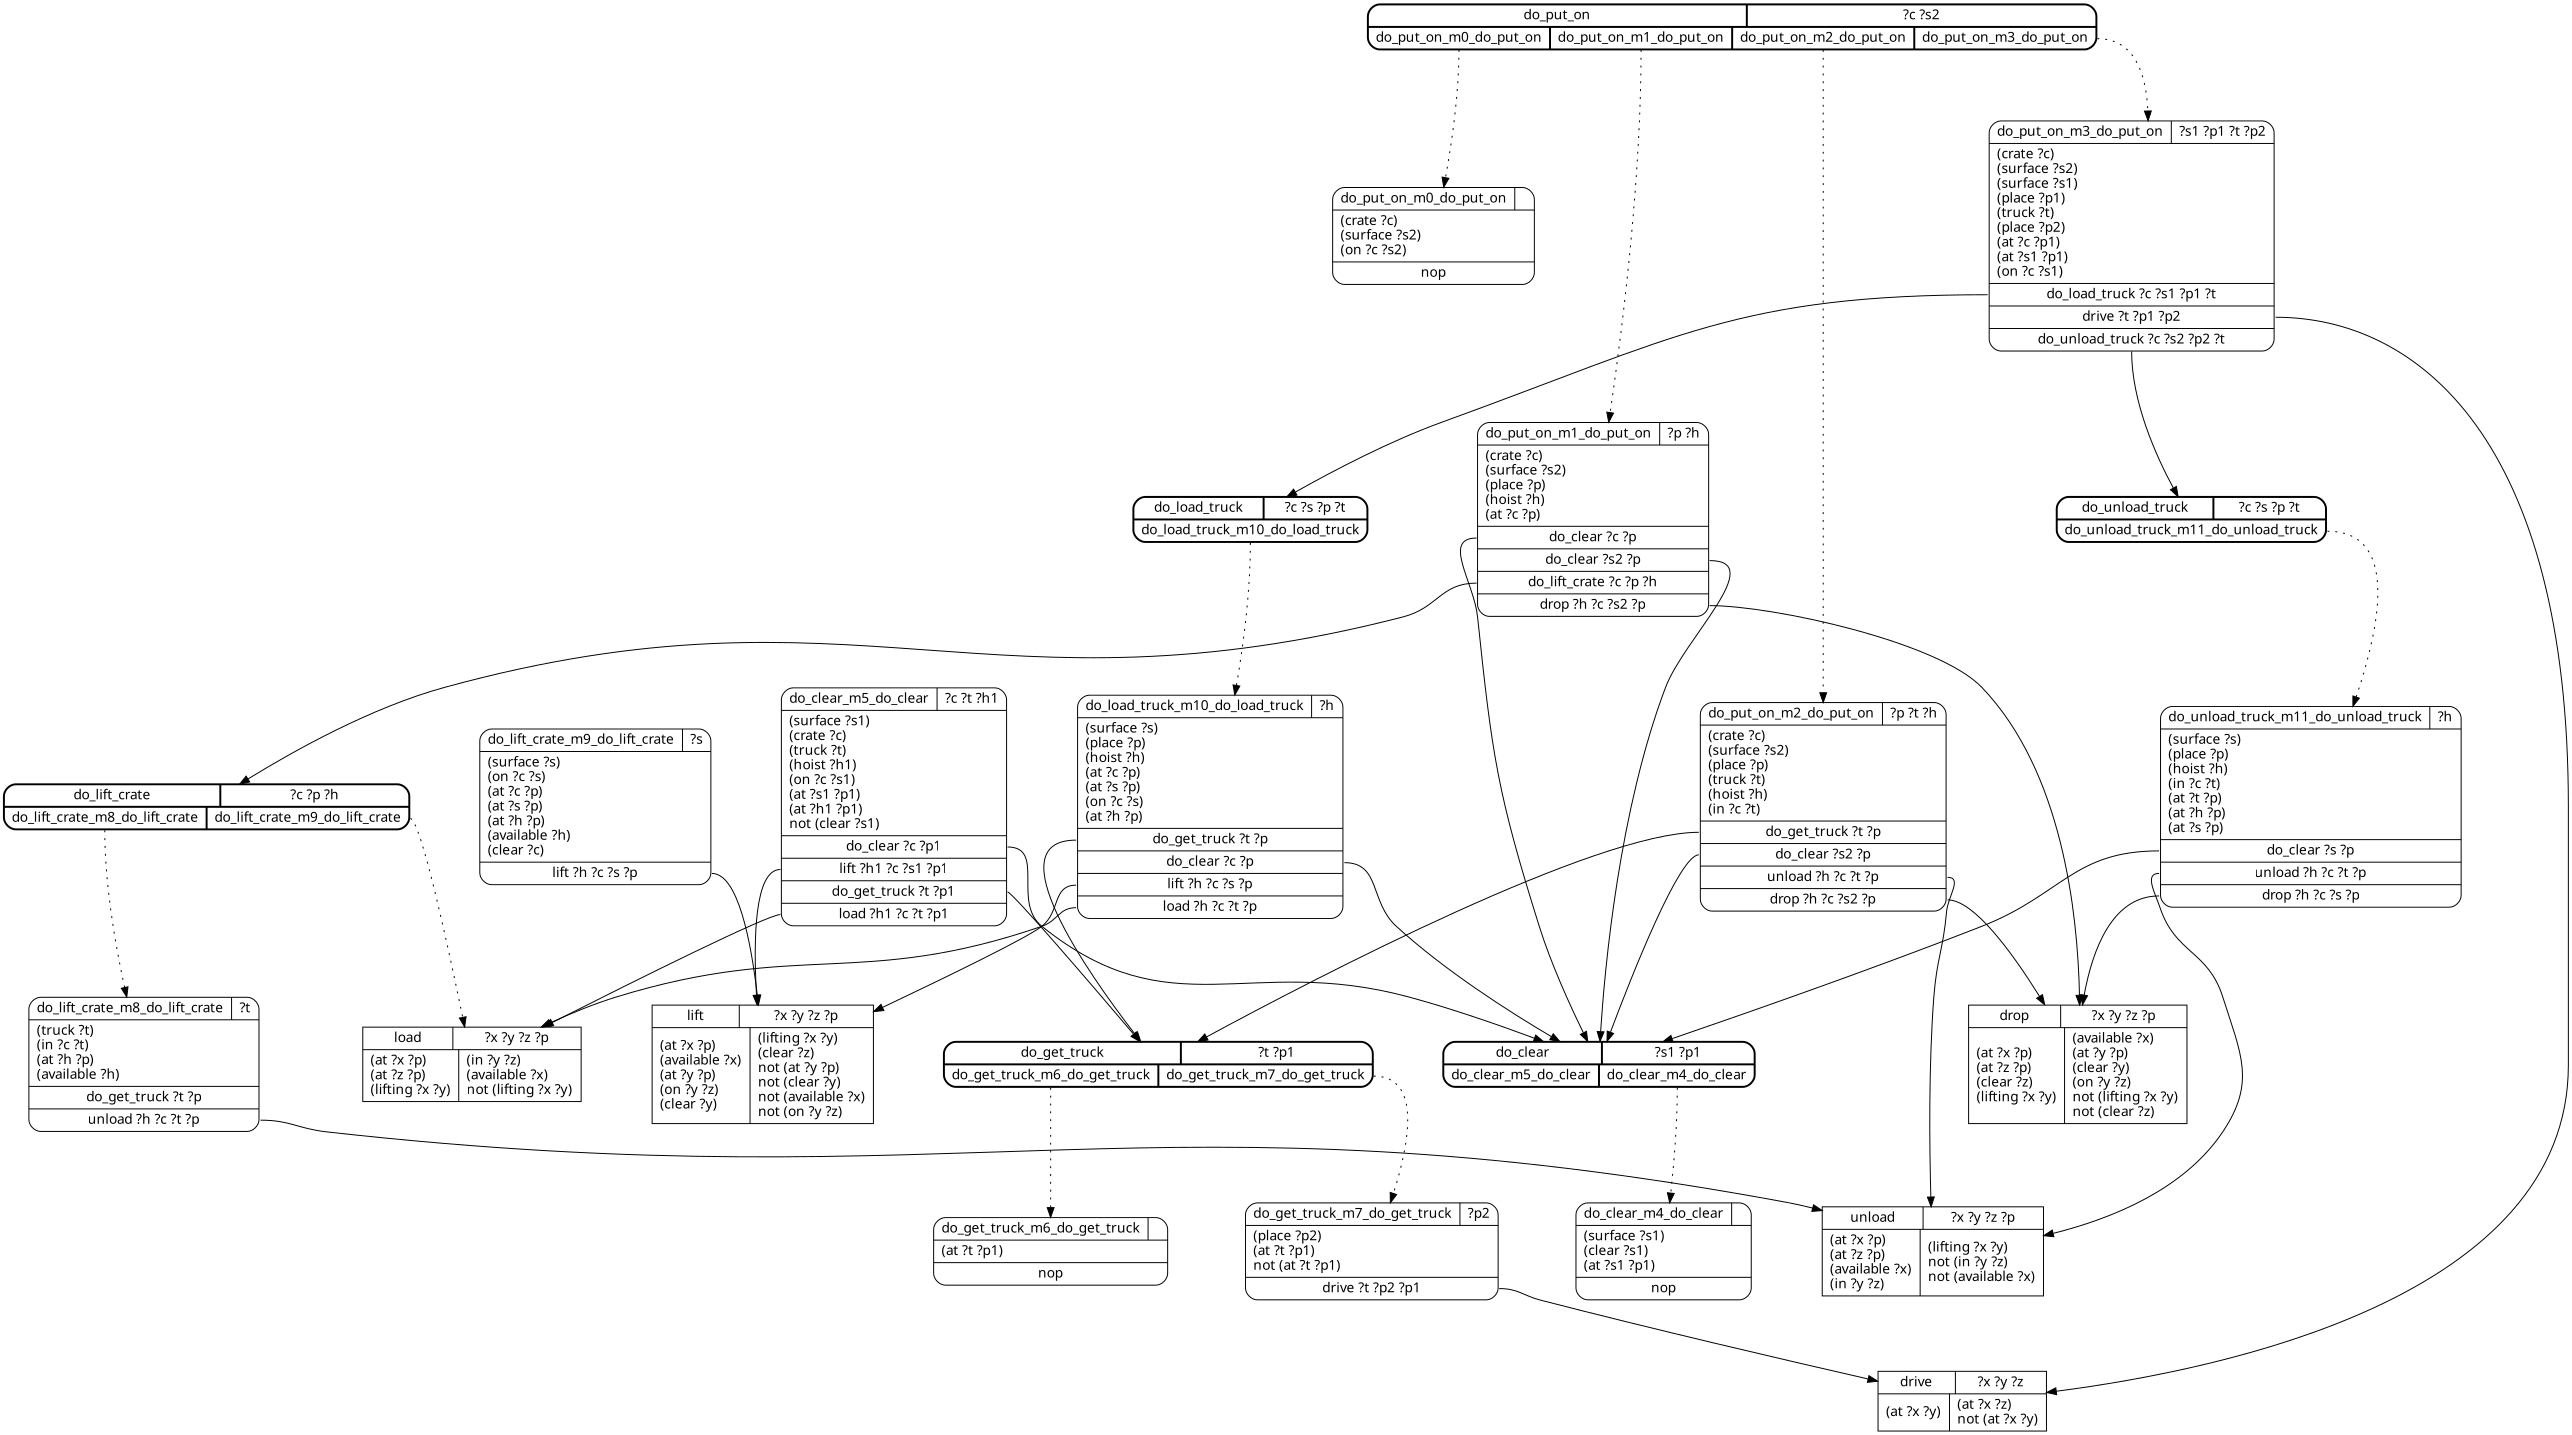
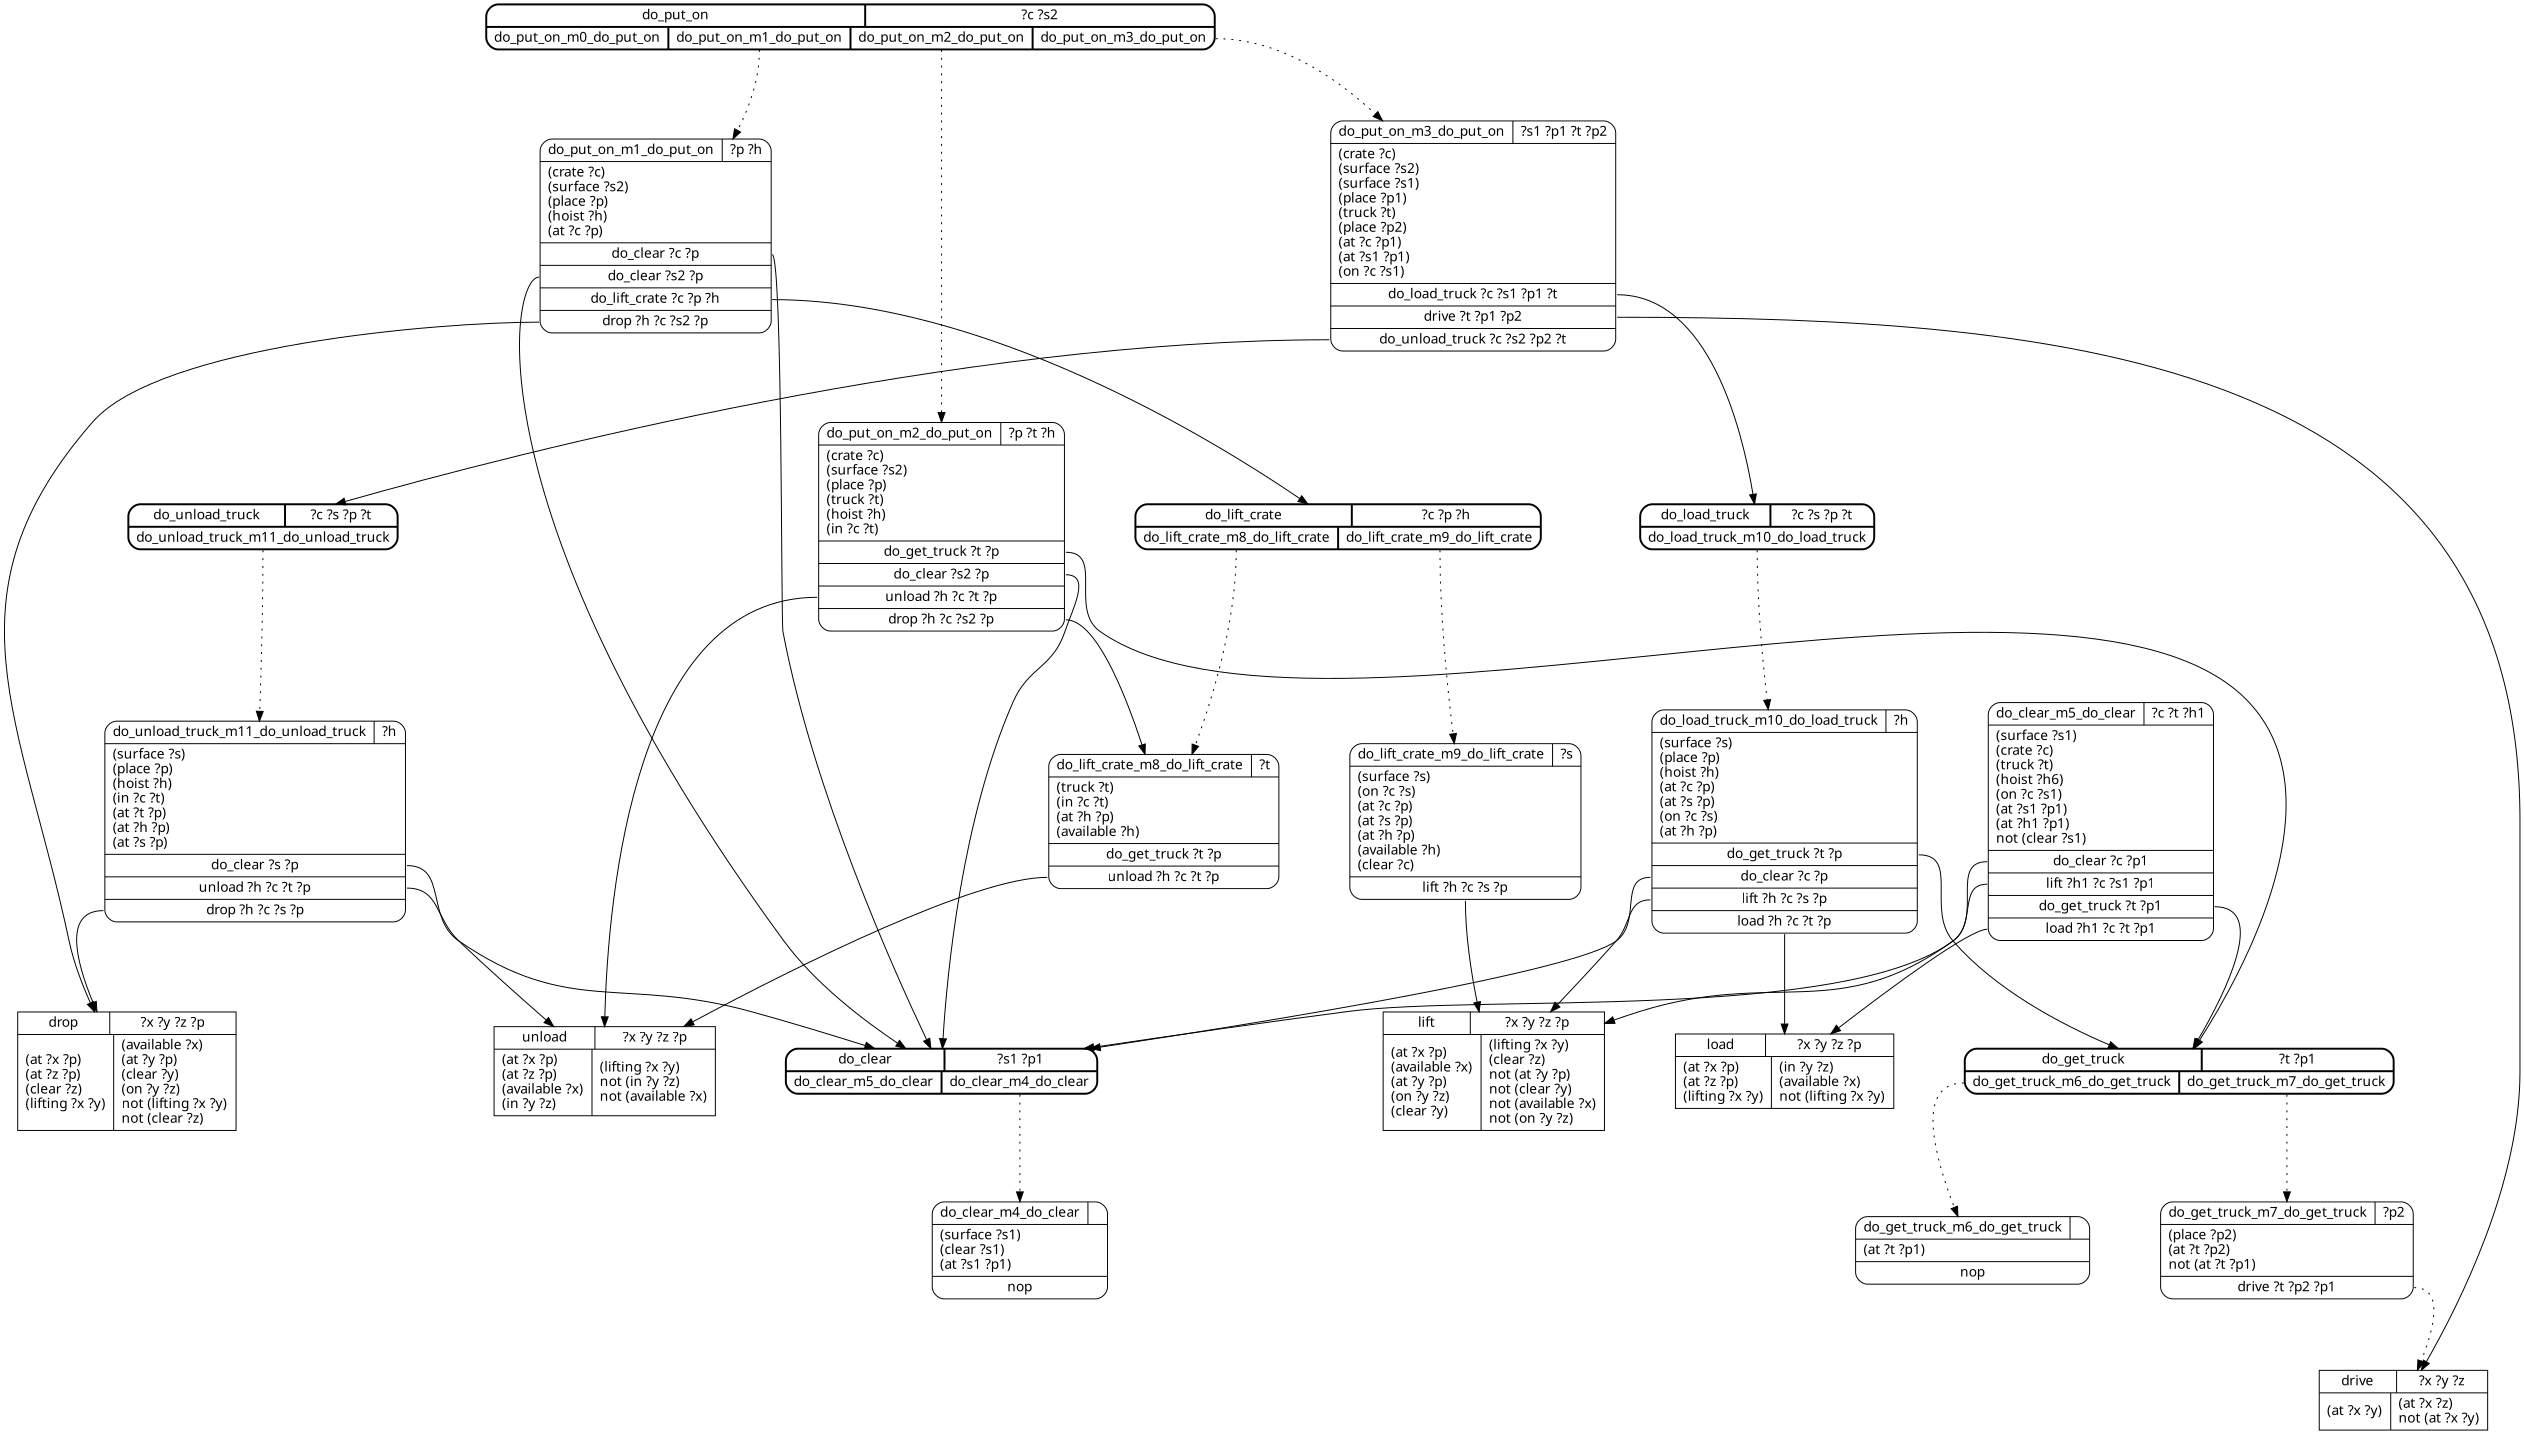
node "do_put_on_m0_do_put_on": removed
node "do_clear_m5_do_clear": text "(hoist ?h1)" -> "(hoist ?h6)"
edge "do_lift_crate" -> "load": now "do_lift_crate" -> "do_lift_crate_m9_do_lift_crate"
edge "do_put_on_m2_do_put_on" -> "drop": now "do_put_on_m2_do_put_on" -> "do_lift_crate_m8_do_lift_crate"
node "do_get_truck_m7_do_get_truck": text "(at ?t ?p1)" -> "(at ?t ?p2)"
edge "do_get_truck_m7_do_get_truck" -> "drive": style solid -> dotted
